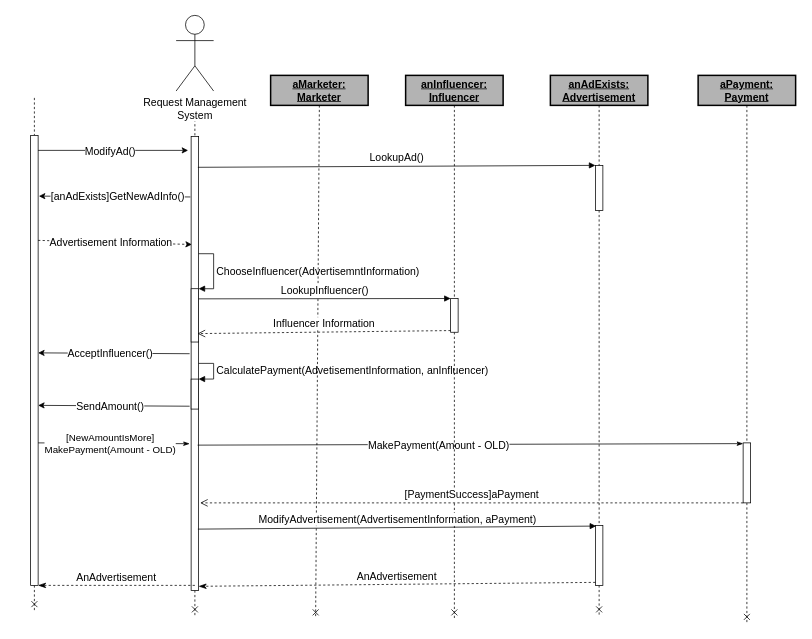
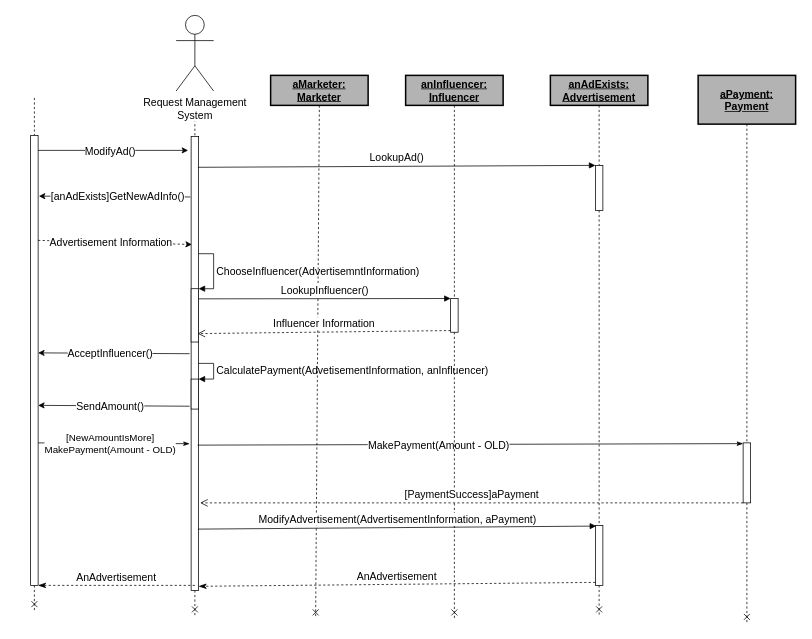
node "aPayment: Payment": size 98x30 -> 98x49
